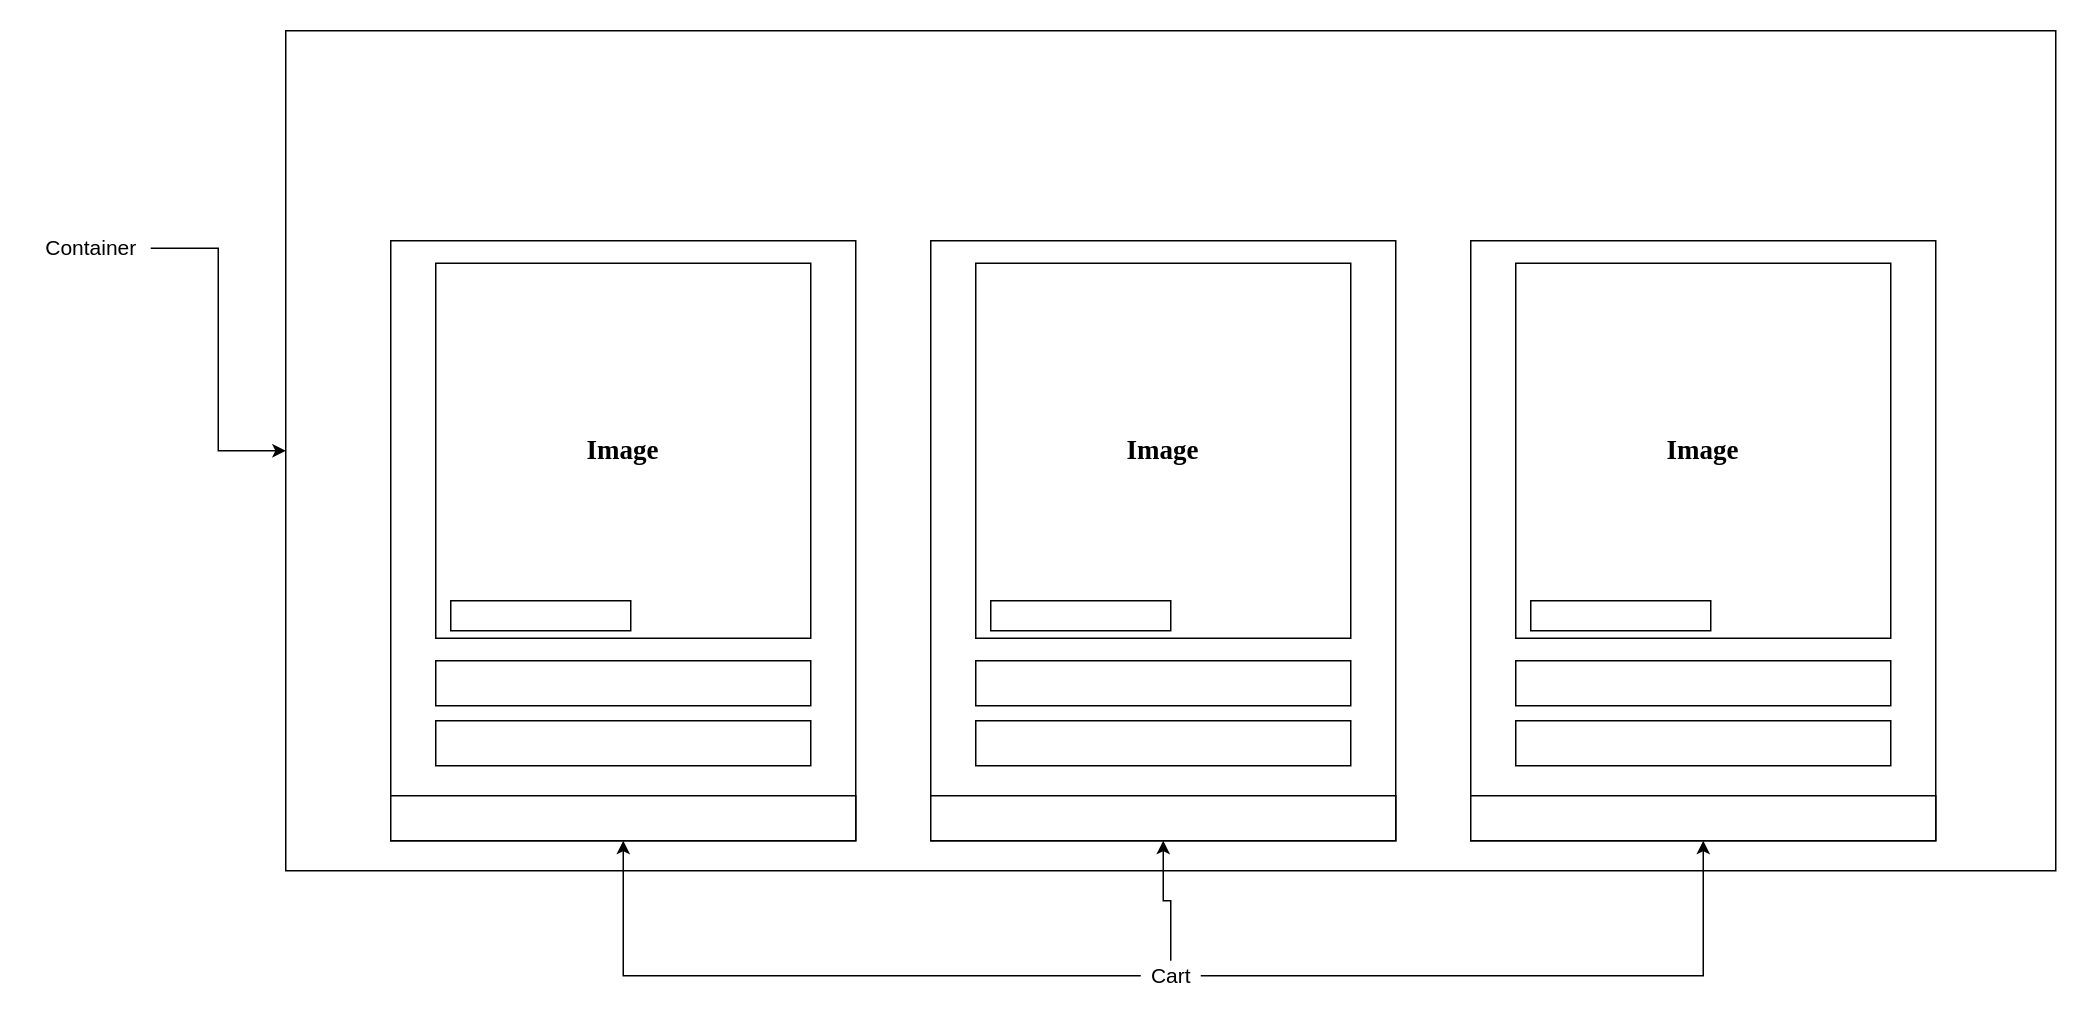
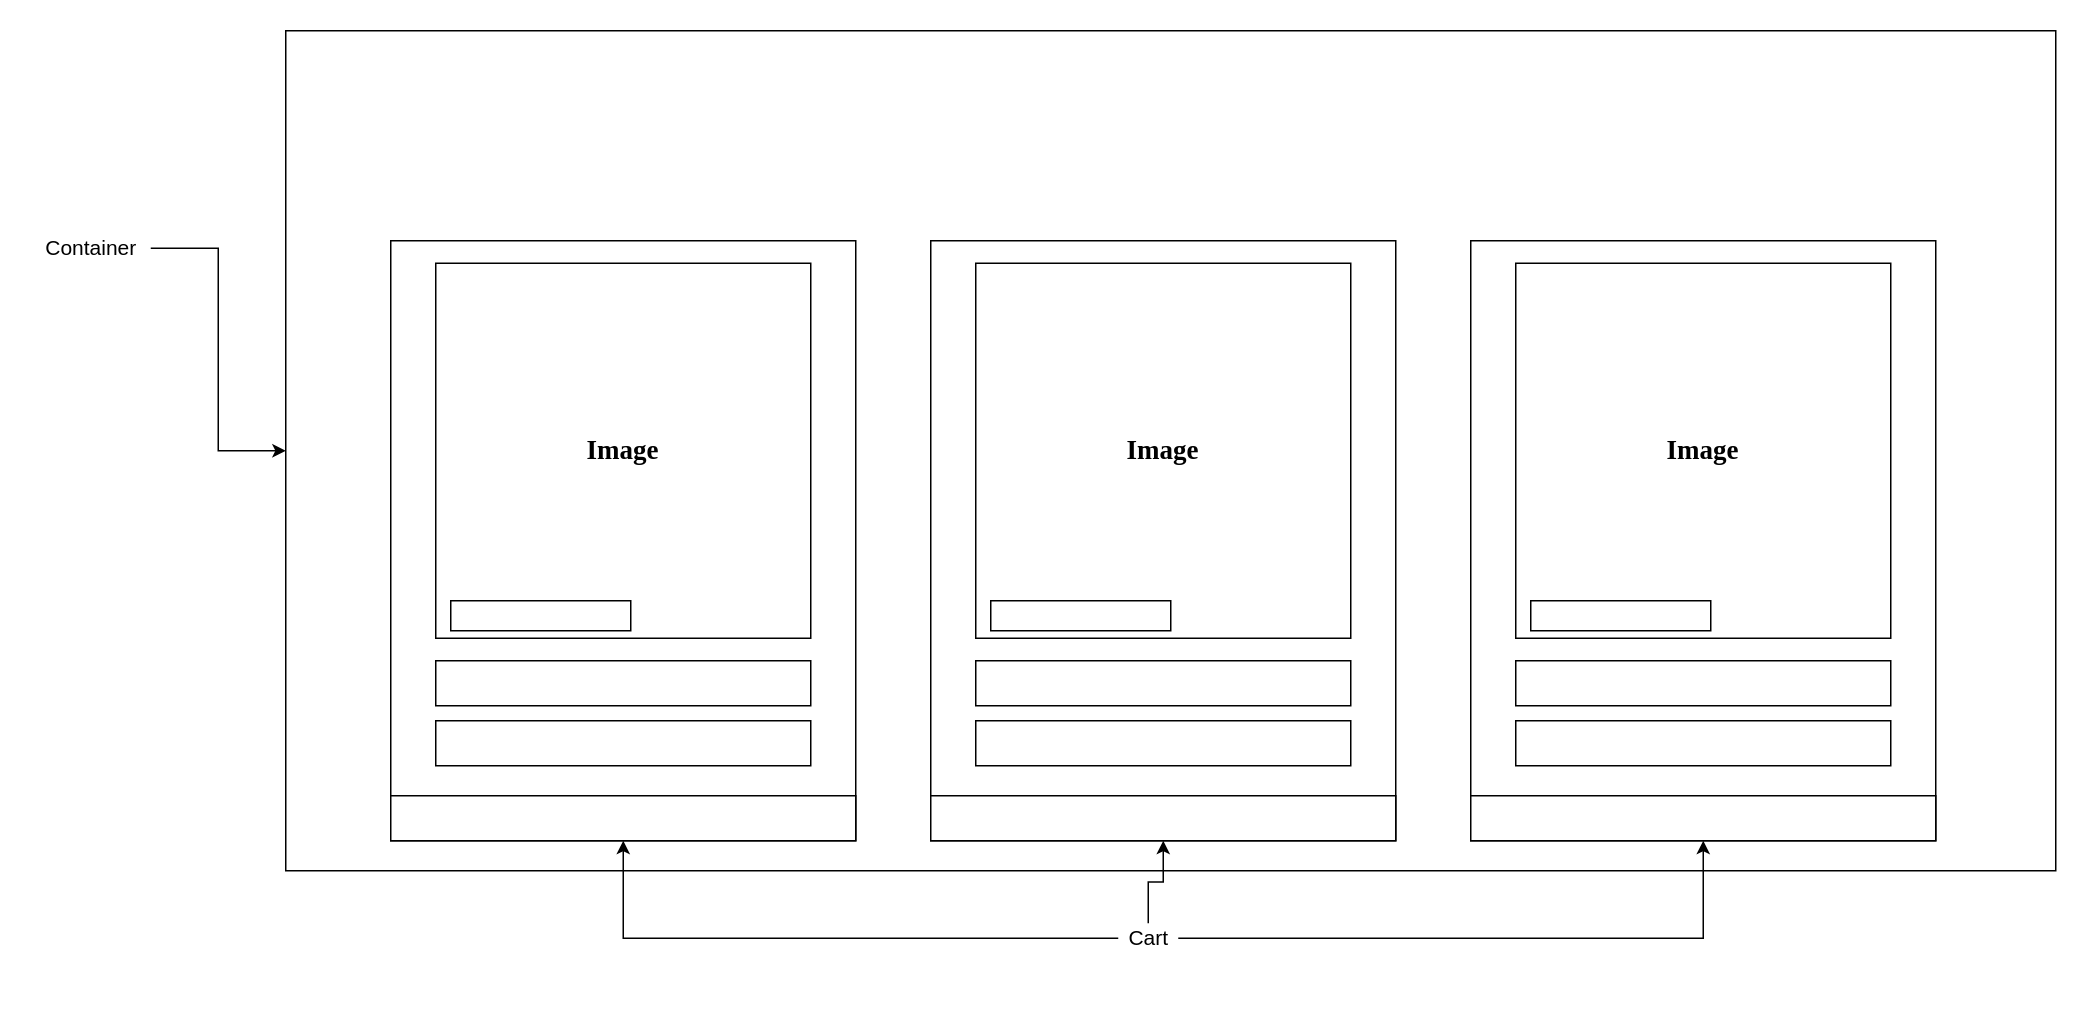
node "Cart": moved (1171, 976) -> (1148, 938)
